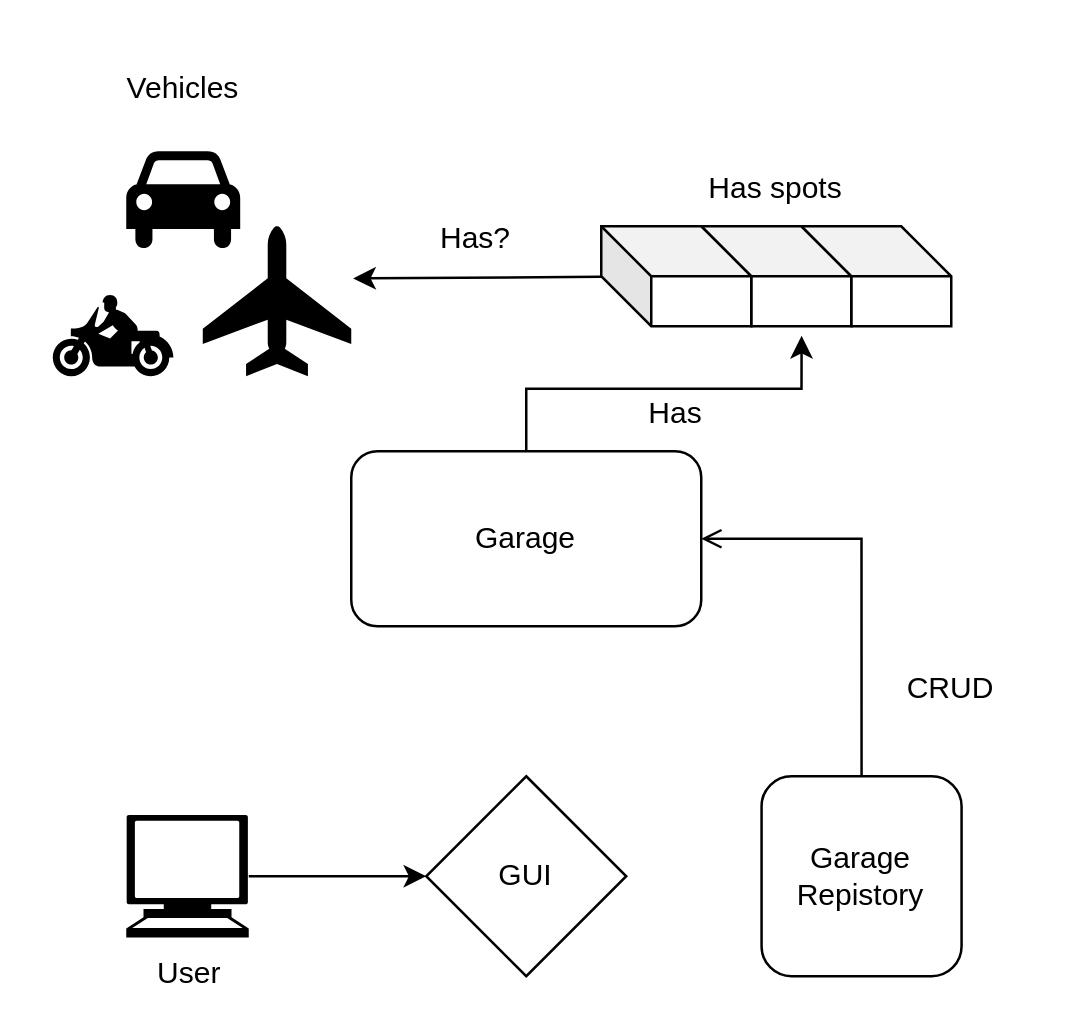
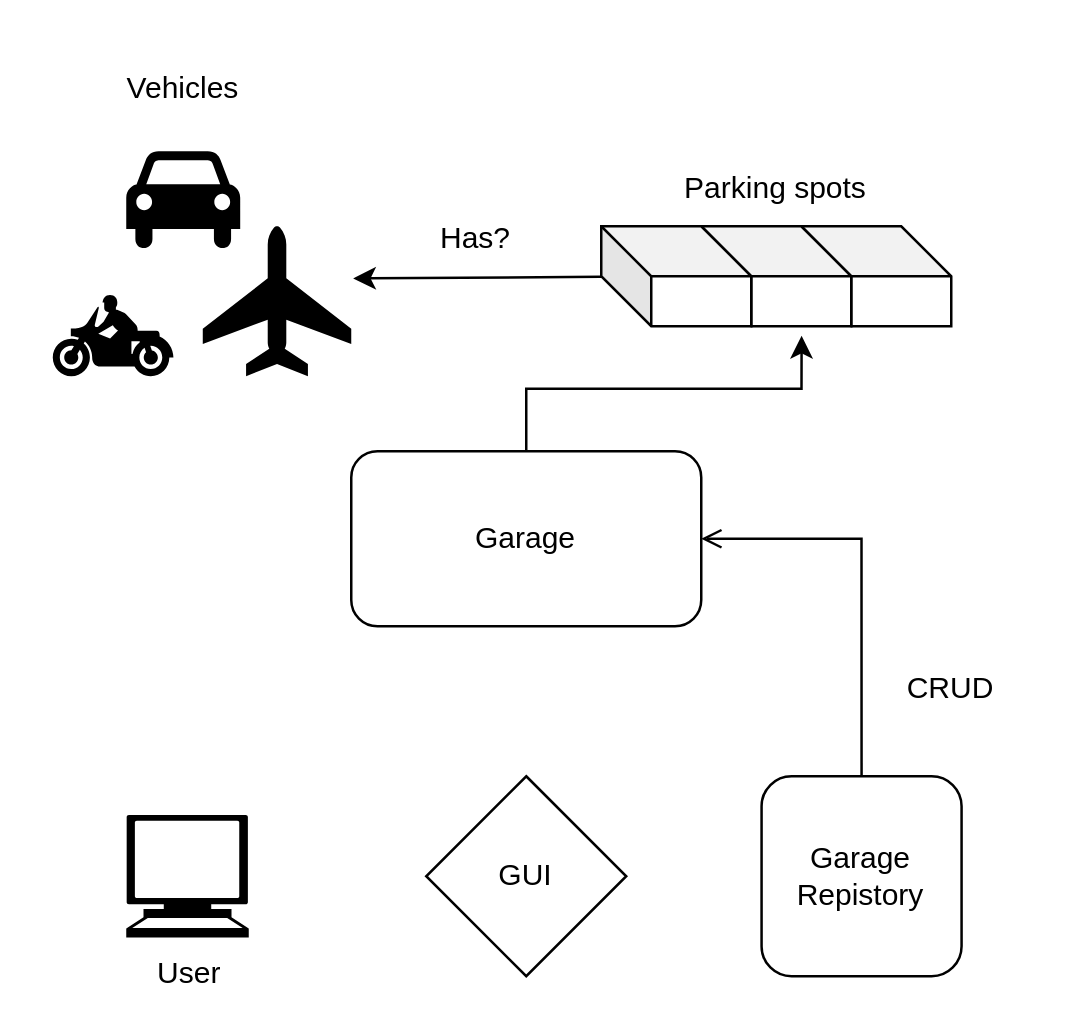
node "Has spots": label "Has spots" -> "Parking spots"
node "Has": removed
edge "User" -> "GUI": removed
